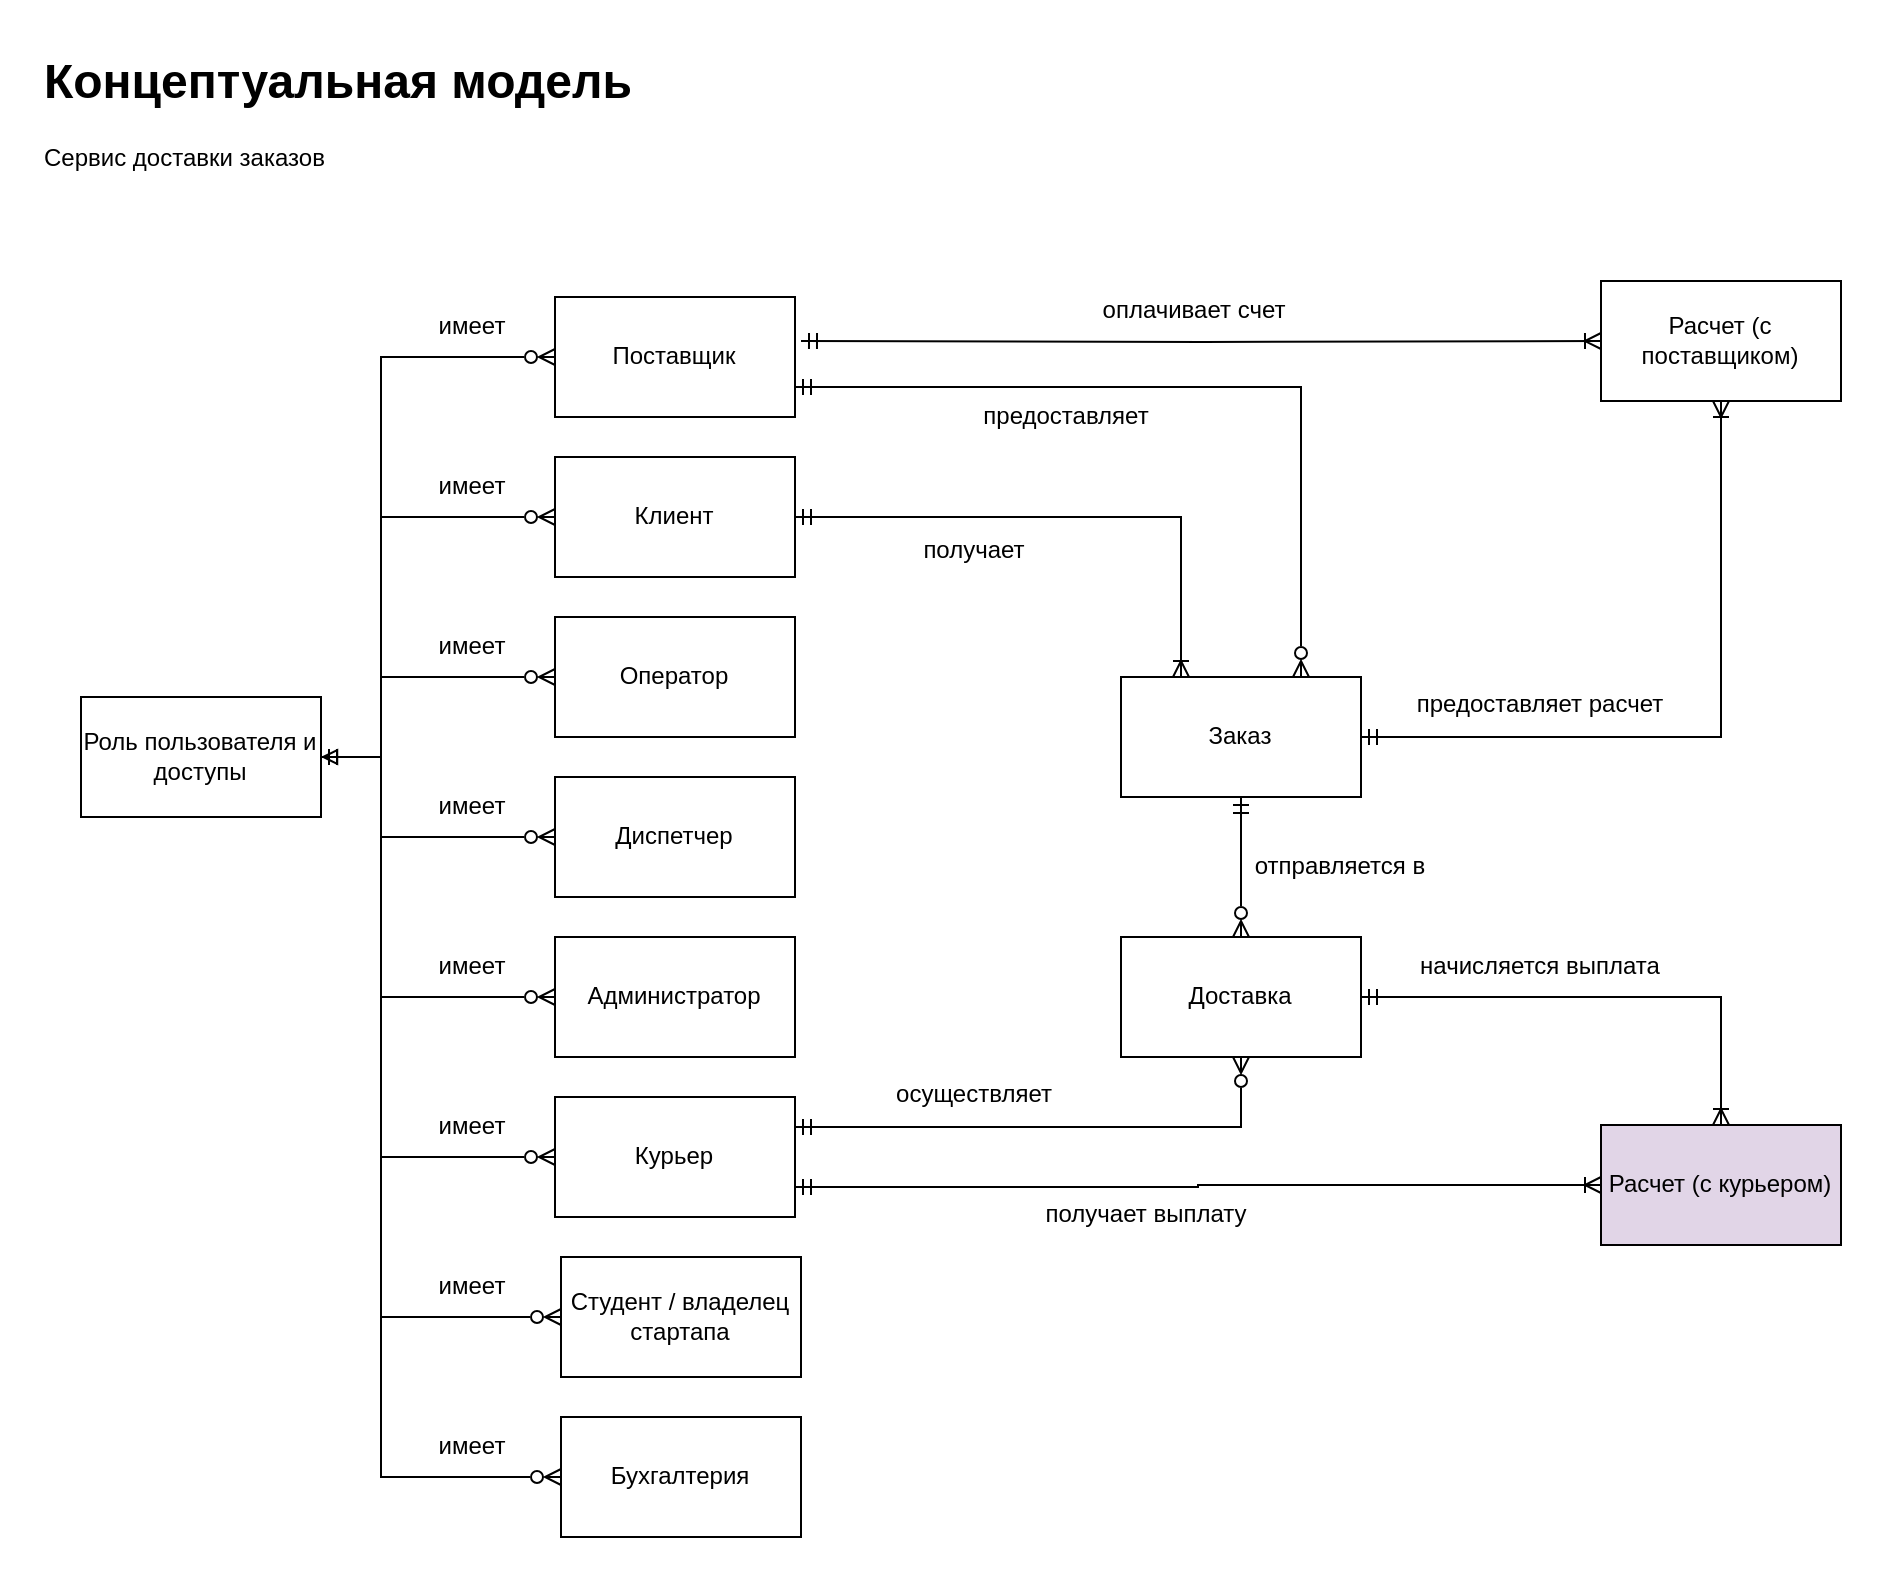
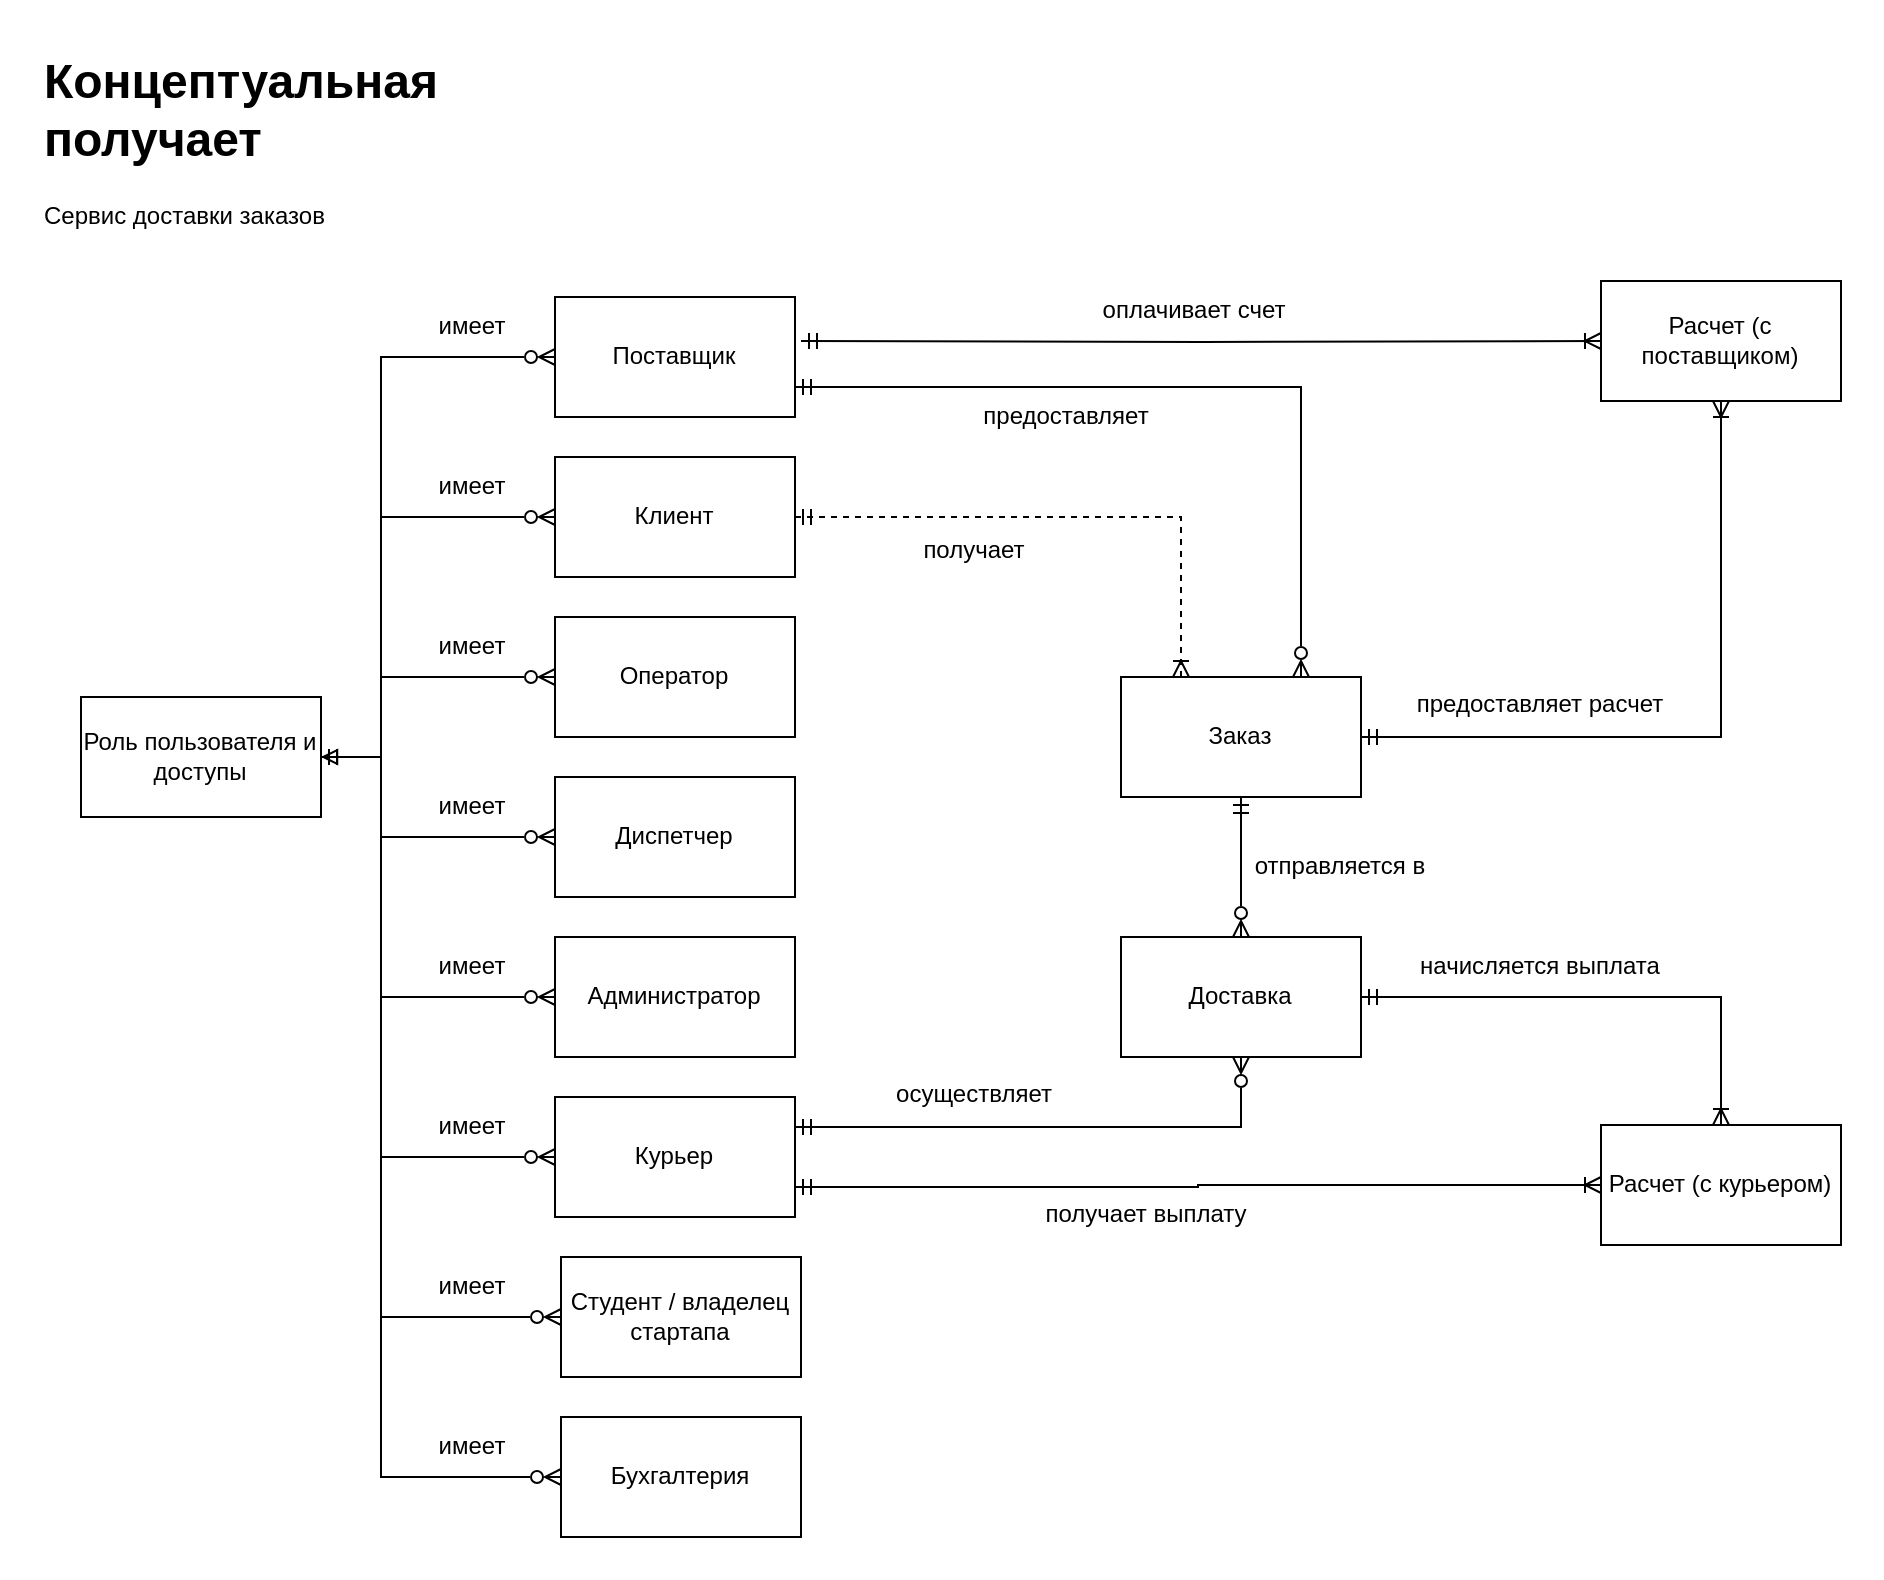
node "Концептуальная модельСервис доставки заказов": label "Концептуальная модельСервис доставки заказов" -> "Концептуальная получаетСервис доставки заказов"
edge "Клиент" -- "Заказ": style solid -> dashed
node "Расчет (с курьером)": fillcolor #e1d5e7 -> #ffffff
